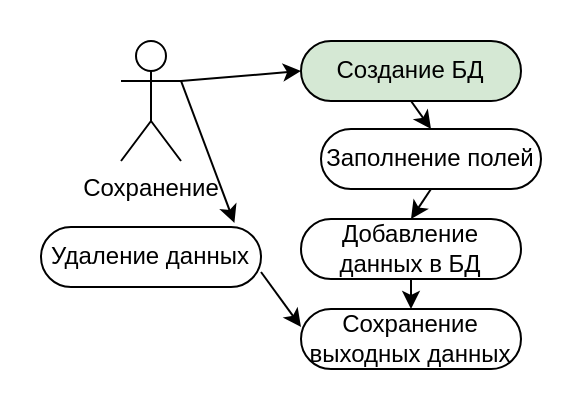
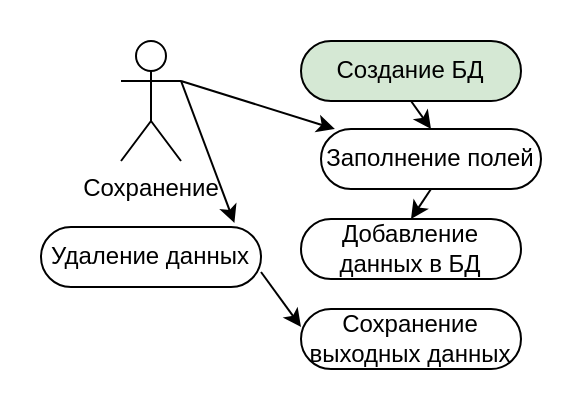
edge "Сохранение" -> "Создание БД": now "Сохранение" -> "Заполнение полей"
edge "Добавление данных в БД" -> "Сохранение выходных данных": removed
